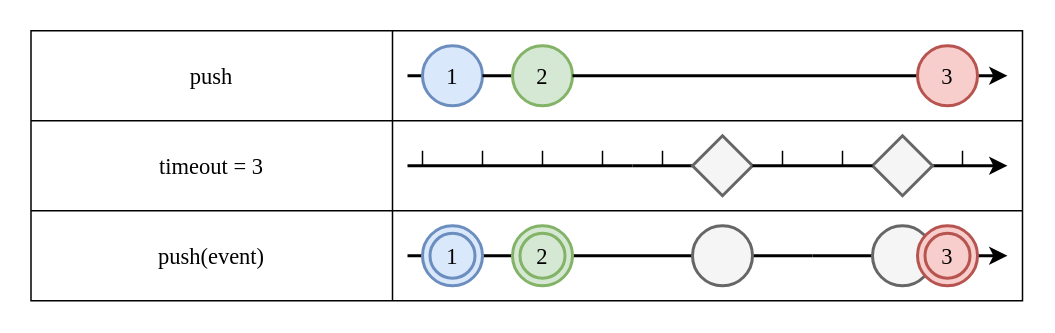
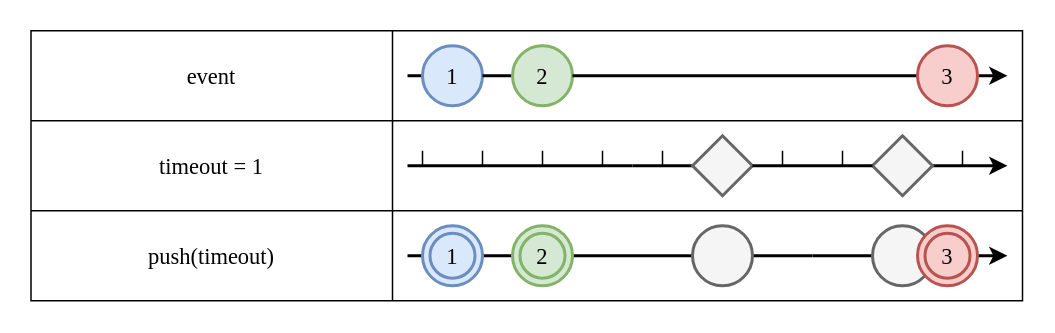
node "push": label "push" -> "event"
node "timeout = 3": label "timeout = 3" -> "timeout = 1"
node "push(event)": label "push(event)" -> "push(timeout)"
